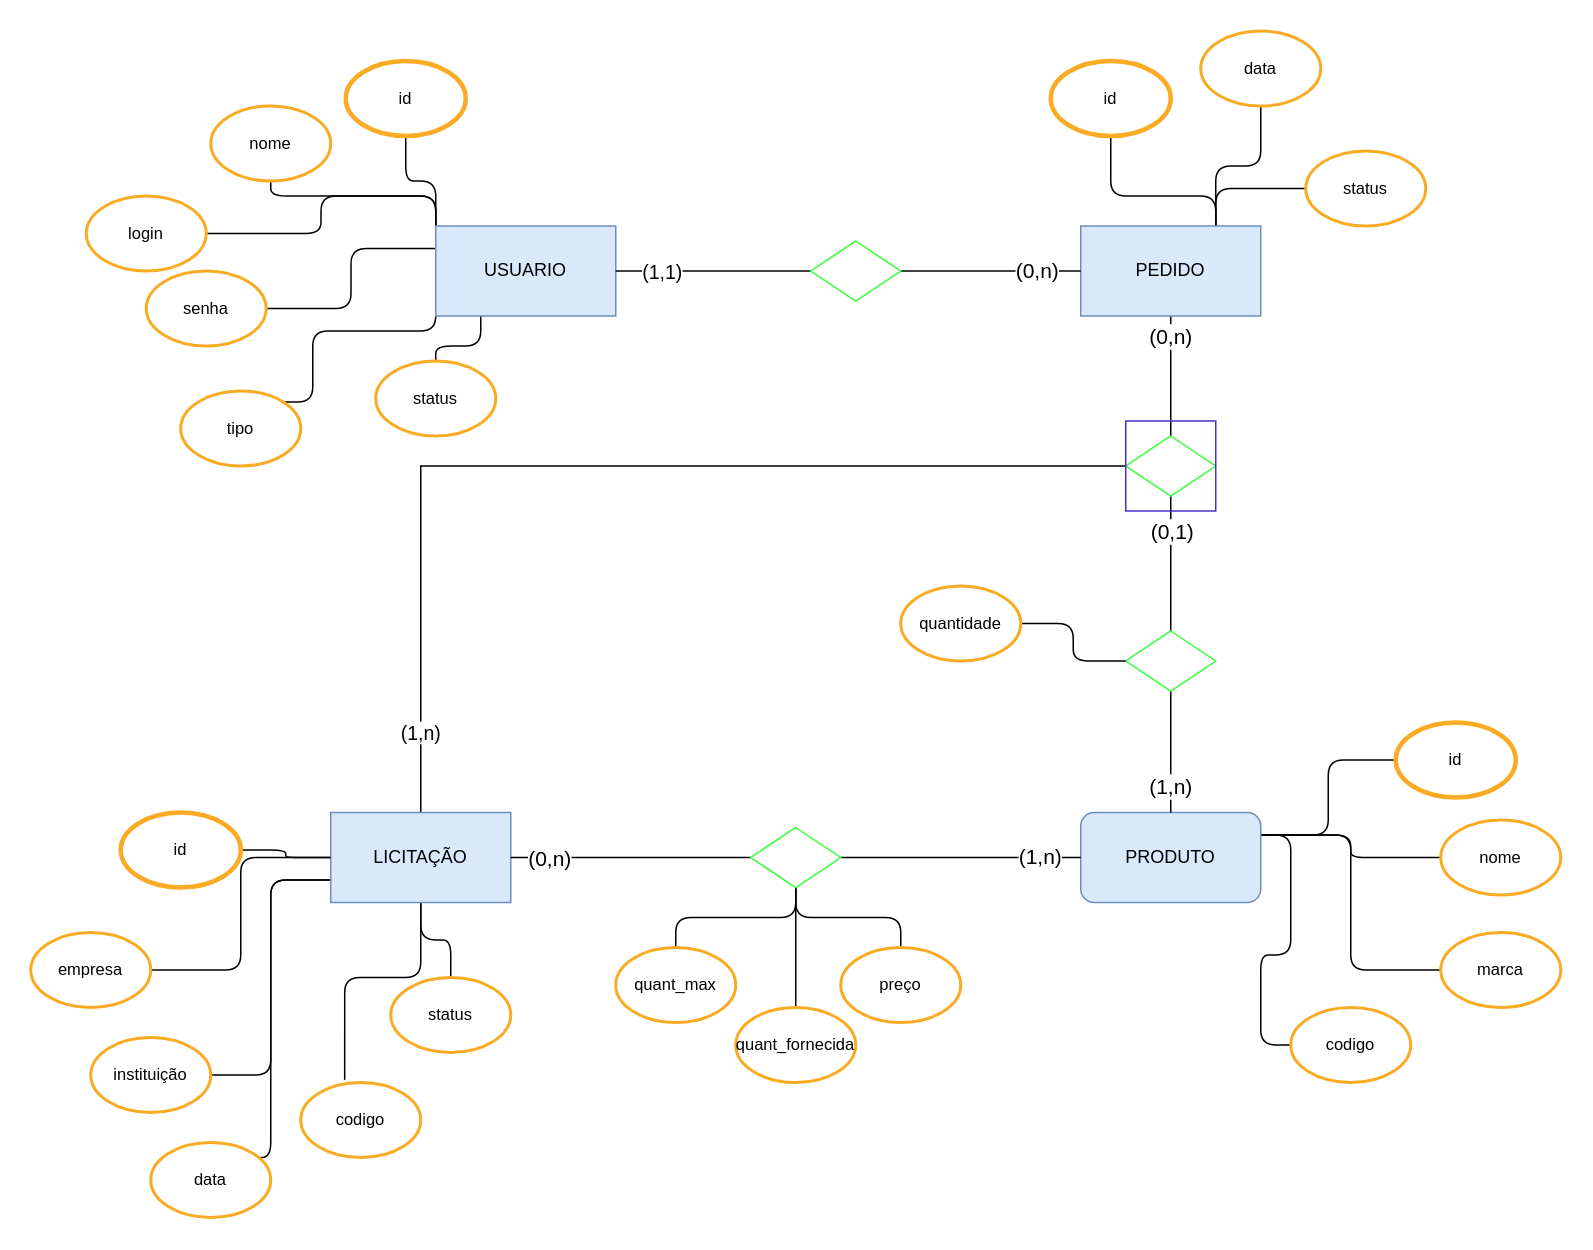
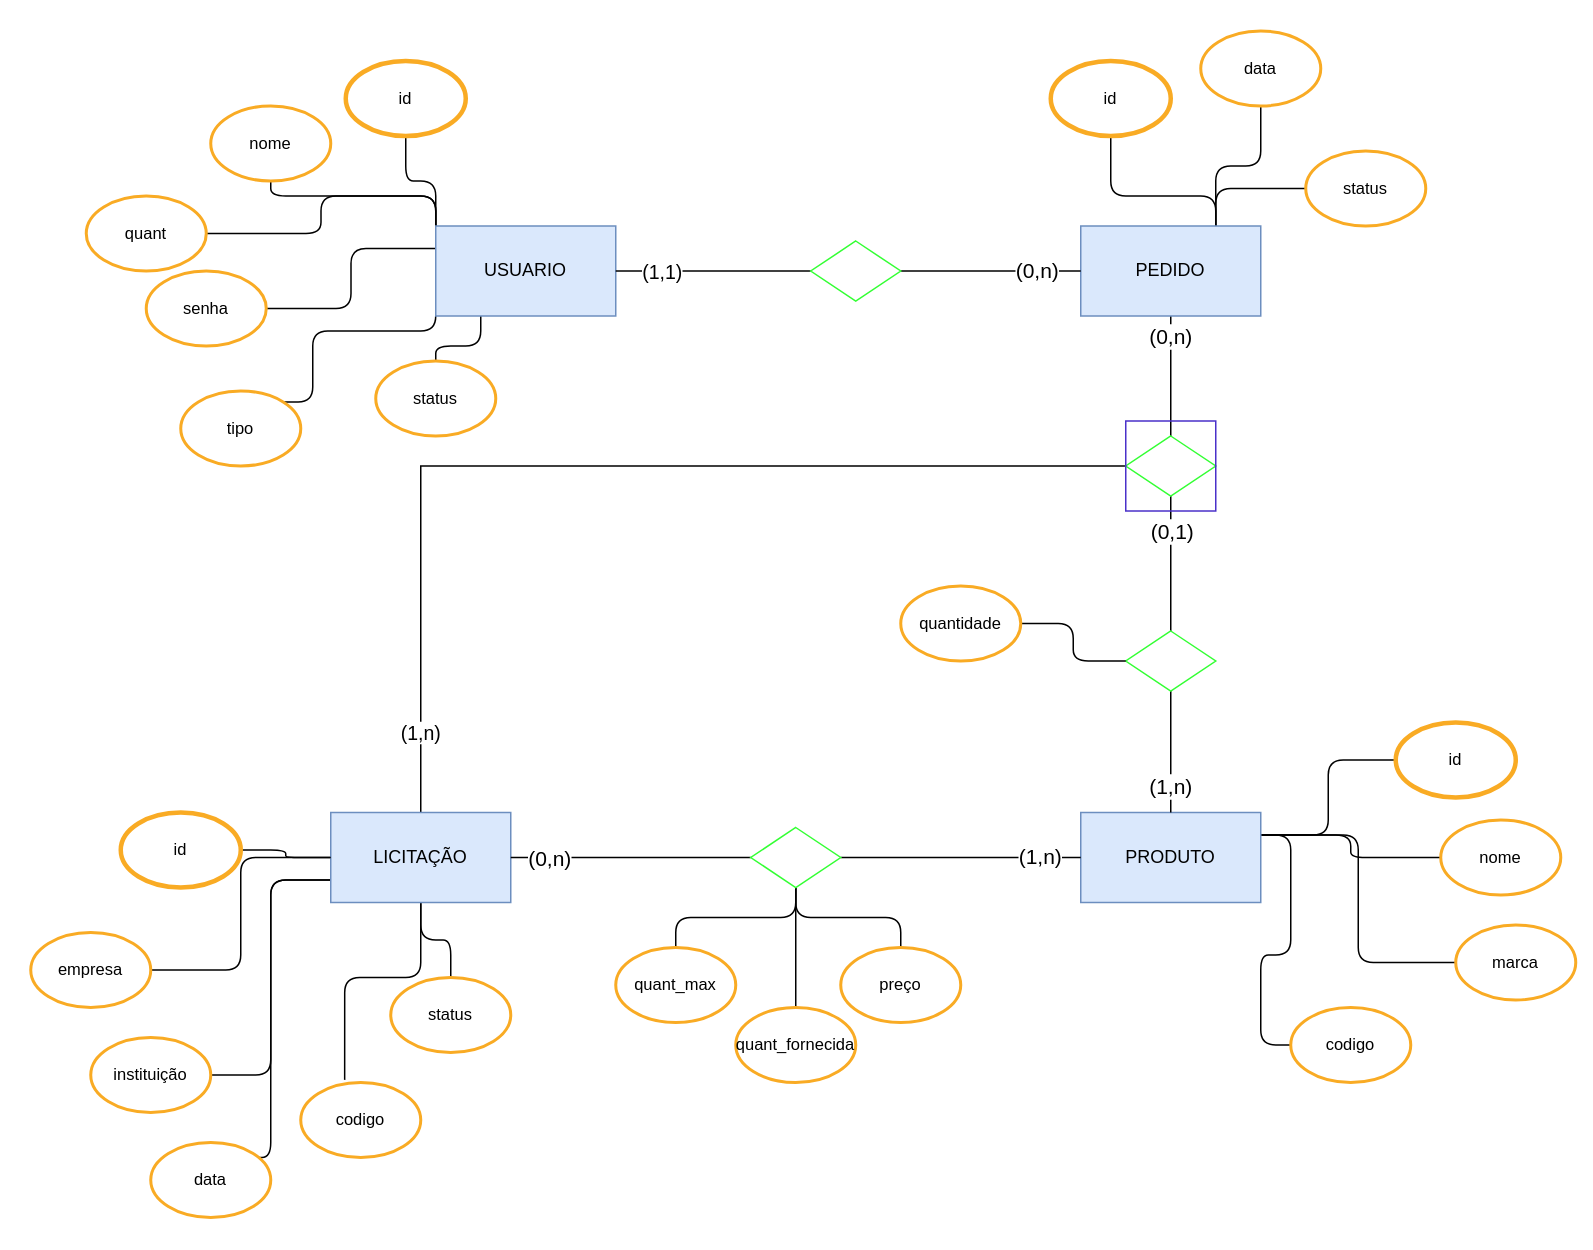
node "login": label "login" -> "quant"
node "PRODUTO": shape rounded rectangle -> rectangle
node "marca": moved (1501, 970) -> (1516, 962)
